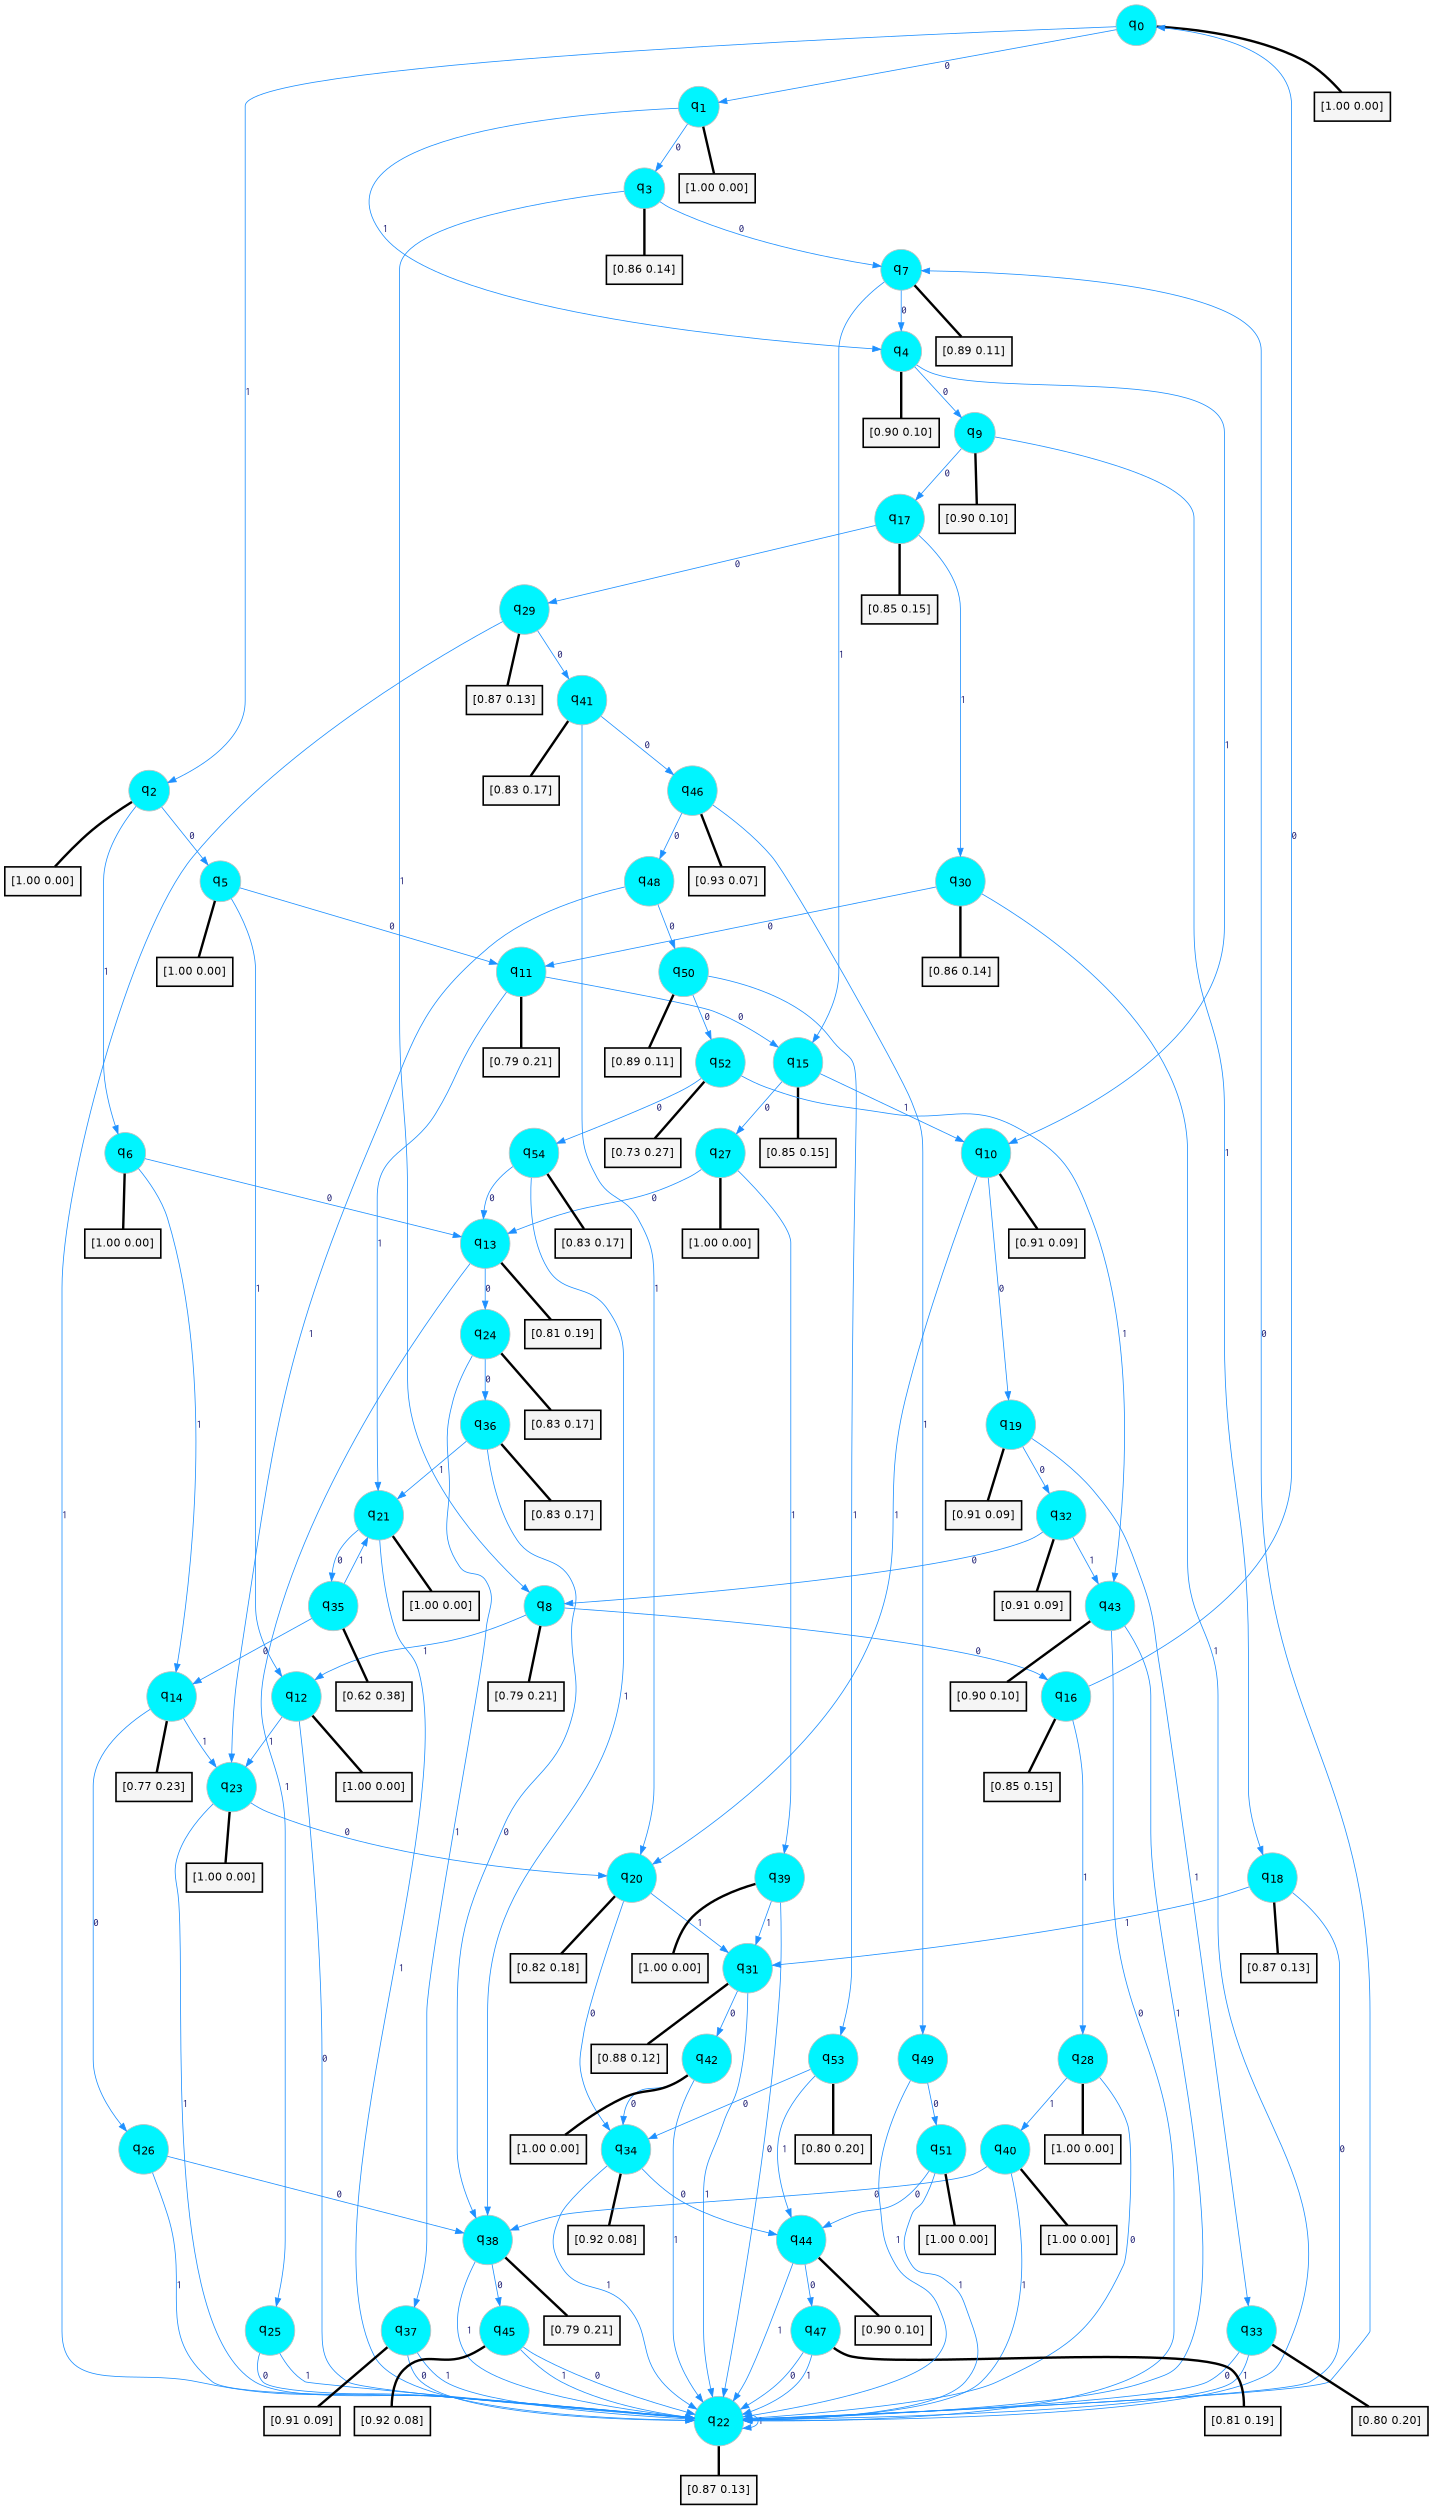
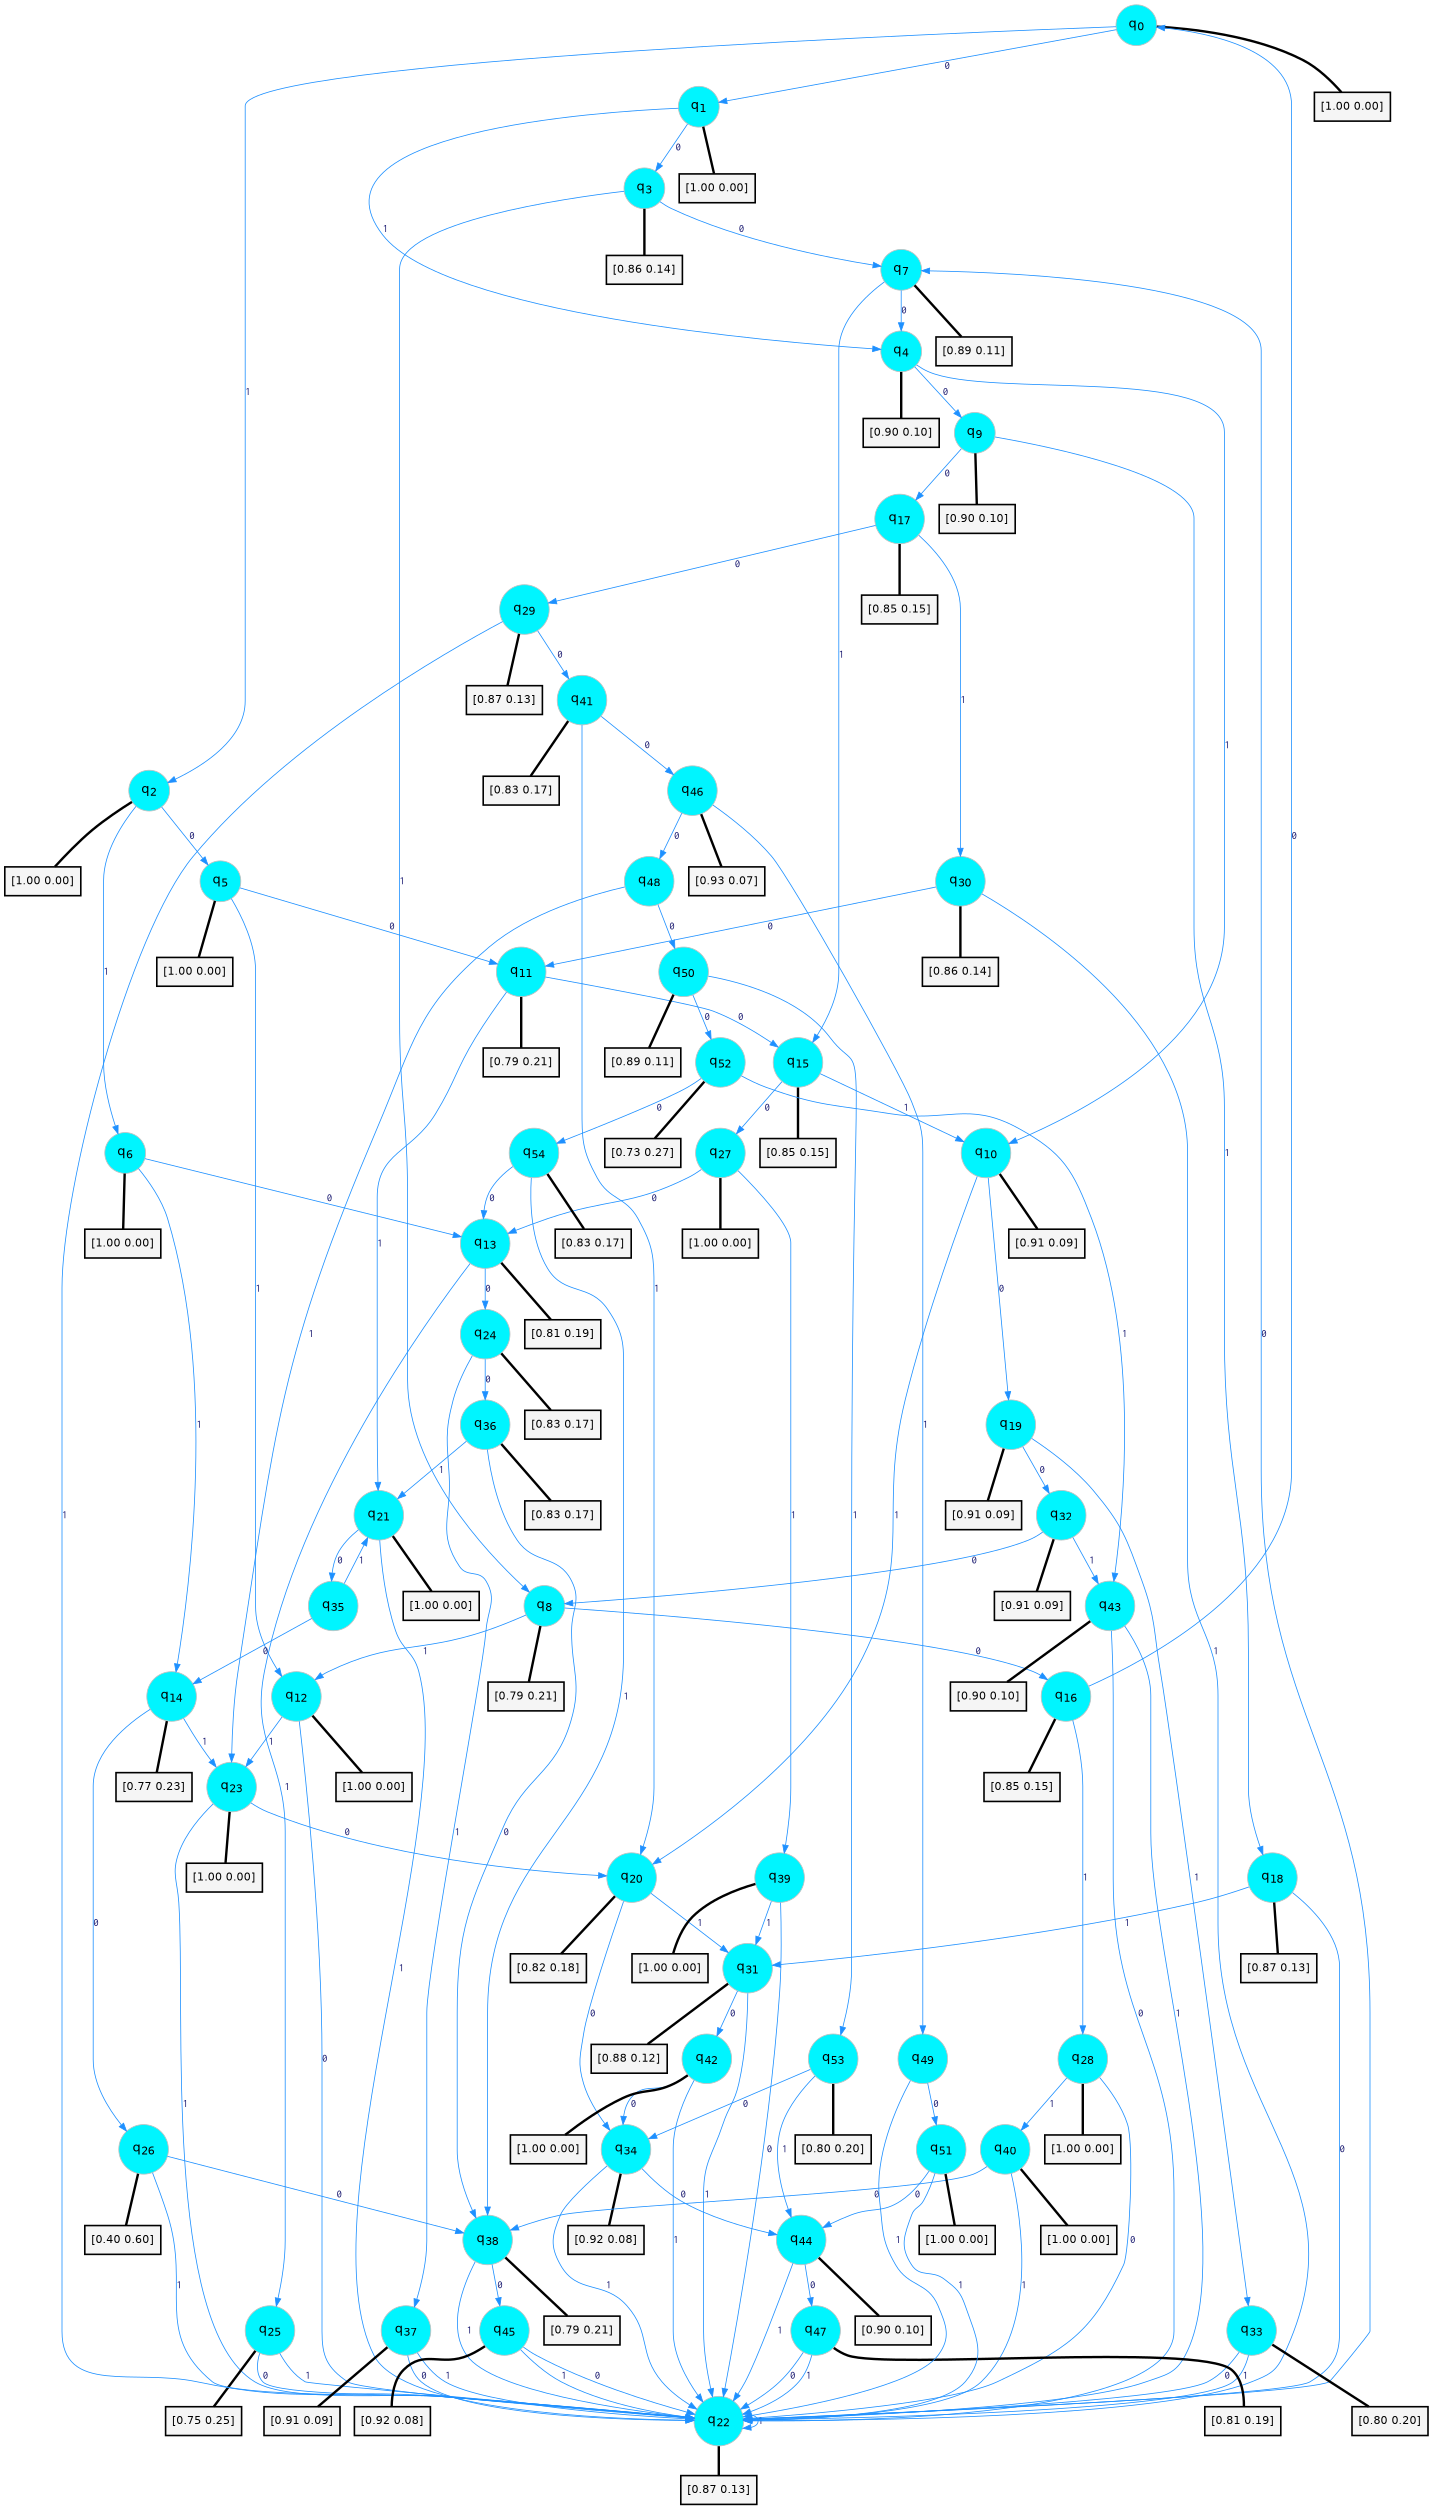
node "[0.62 0.38]": removed
node "[0.40 0.60]": added
node "[0.75 0.25]": added
